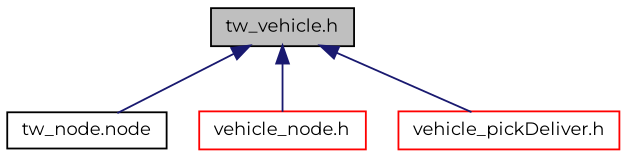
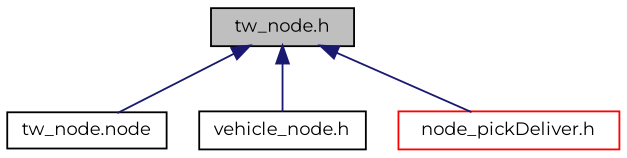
node "tw_vehicle.h": label "tw_vehicle.h" -> "tw_node.h"
node "vehicle_node.h": color red -> black
node "vehicle_pickDeliver.h": label "vehicle_pickDeliver.h" -> "node_pickDeliver.h"
